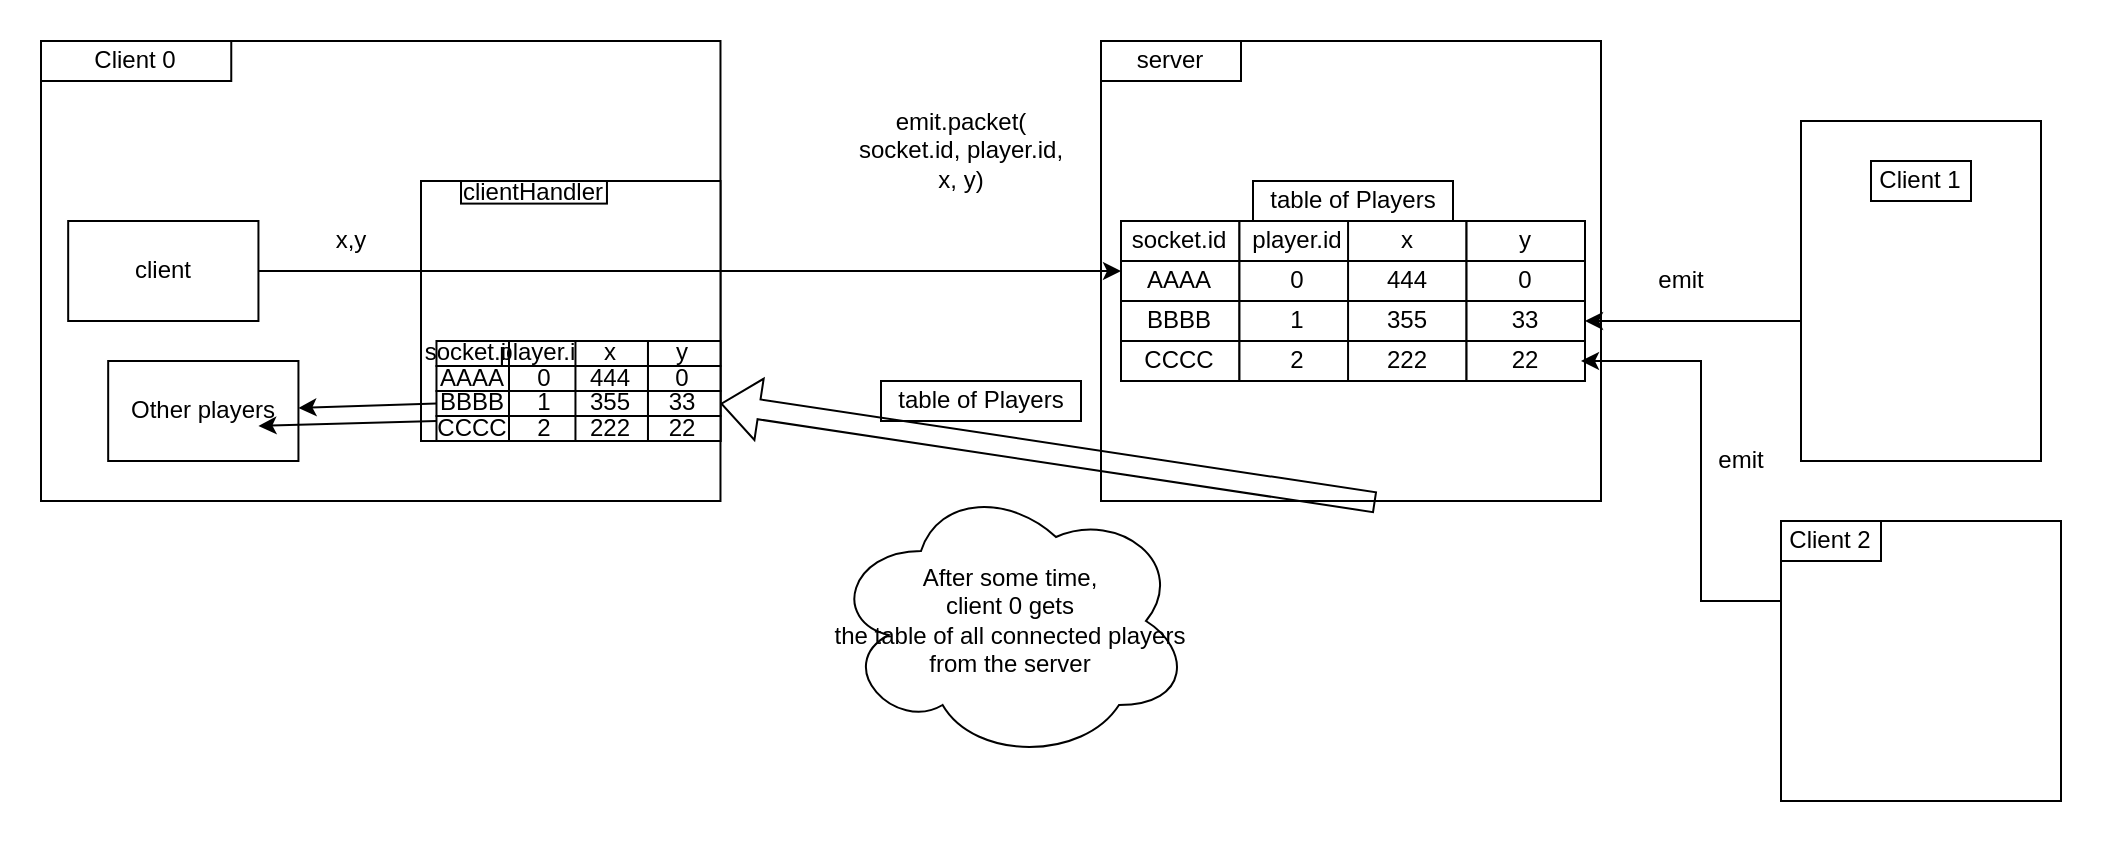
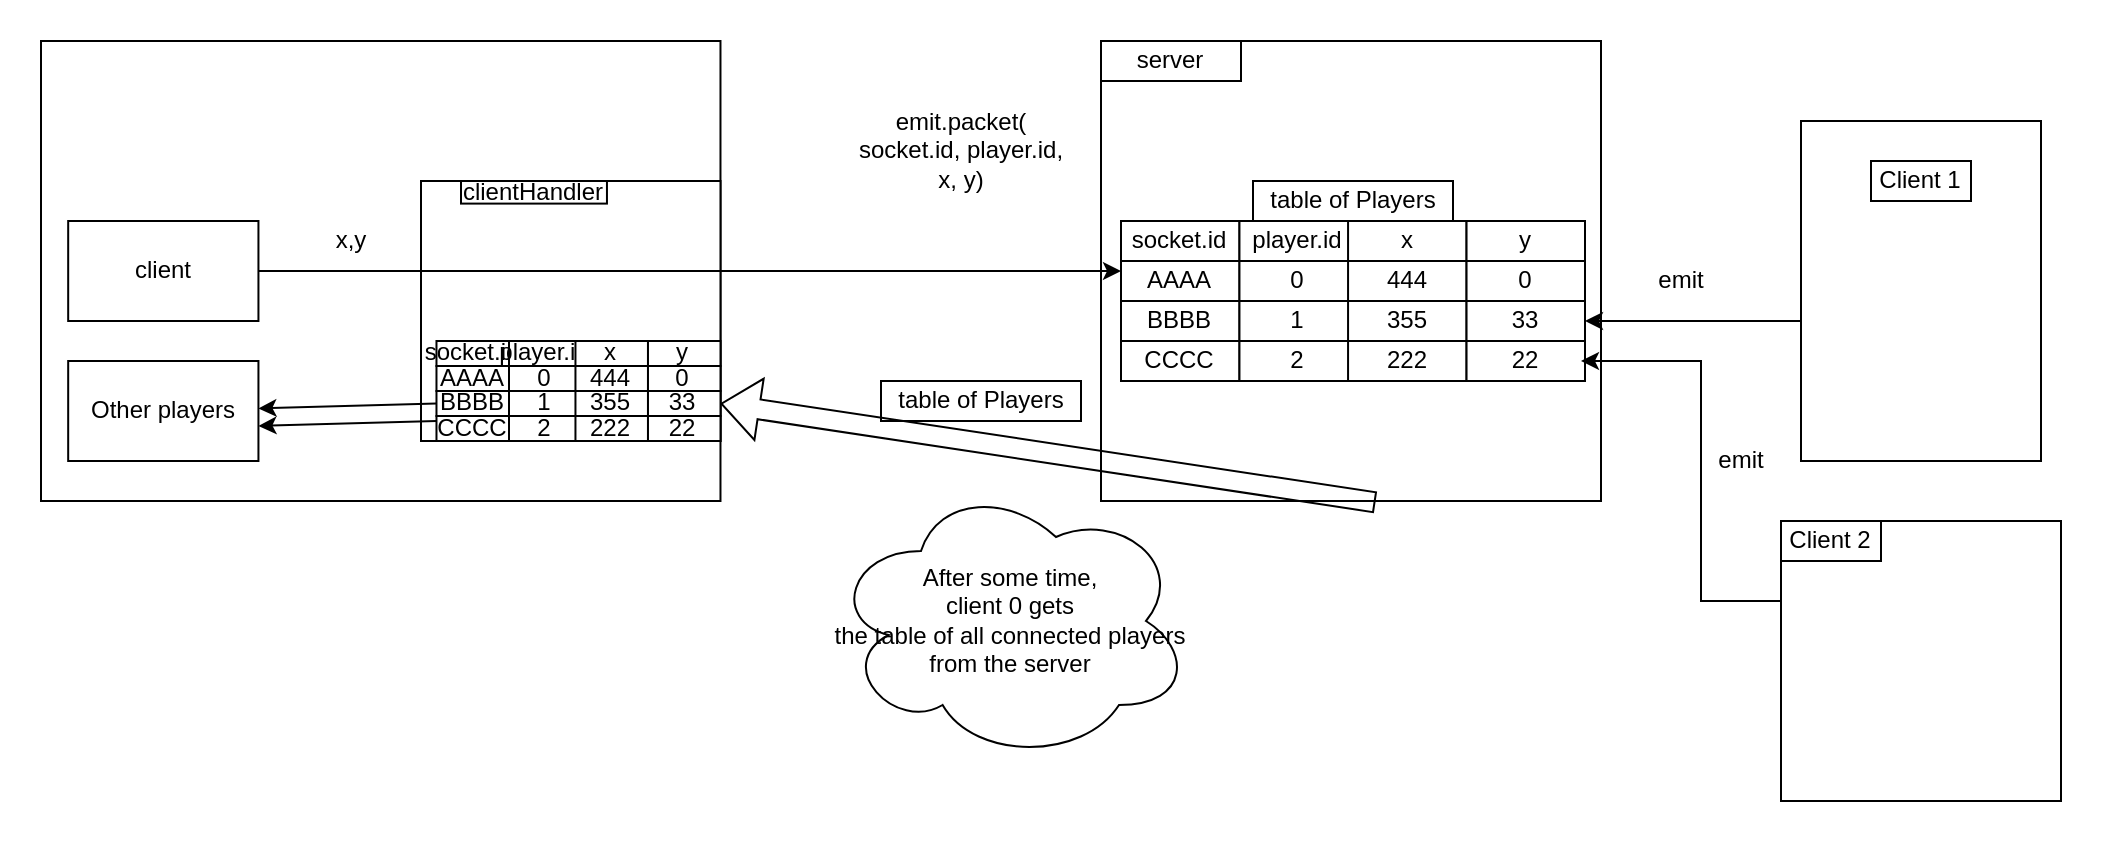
node "Client 0": removed
node "Other players": moved (203, 411) -> (163, 411)
